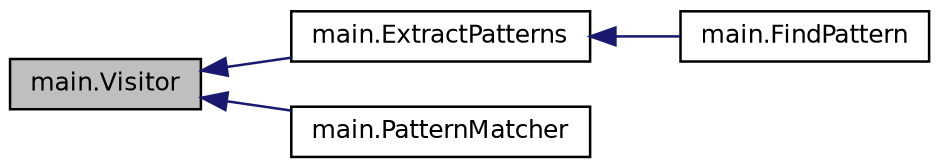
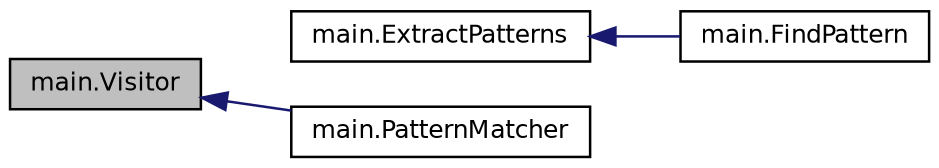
edge "main.ExtractPatterns" -> "main.Visitor": removed
